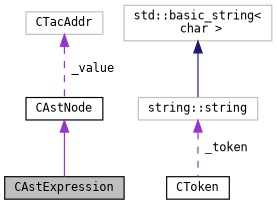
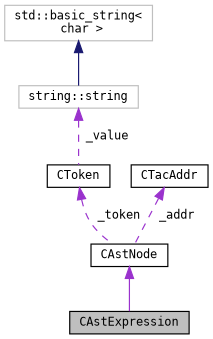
node "CTacAddr": color grey75 -> black
edge "CAstNode" -> "CTacAddr": label " _value" -> " _addr"
edge "CToken" -> "string::string": label " _token" -> " _value"
edge "CAstNode" -> "CToken": added, label "_token"
